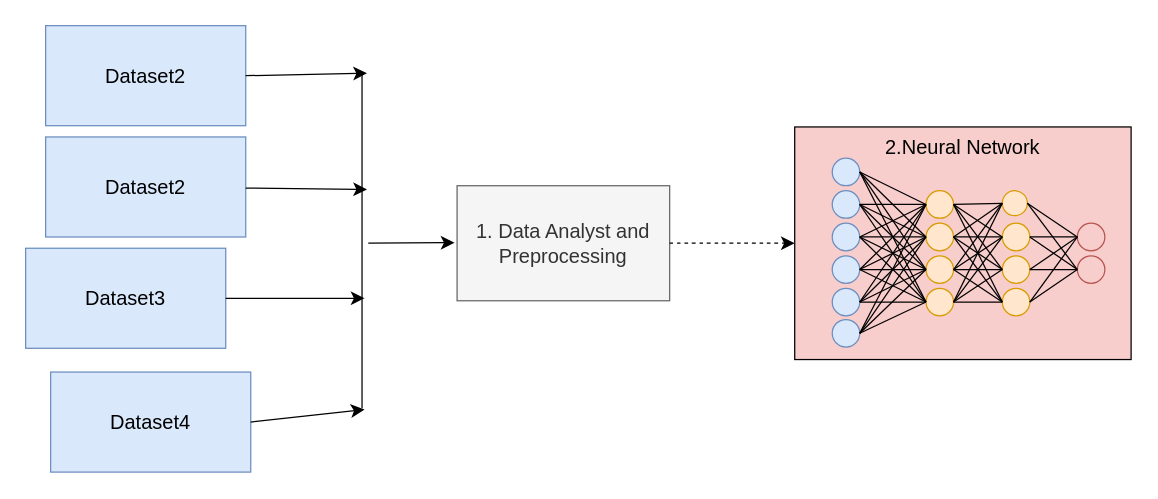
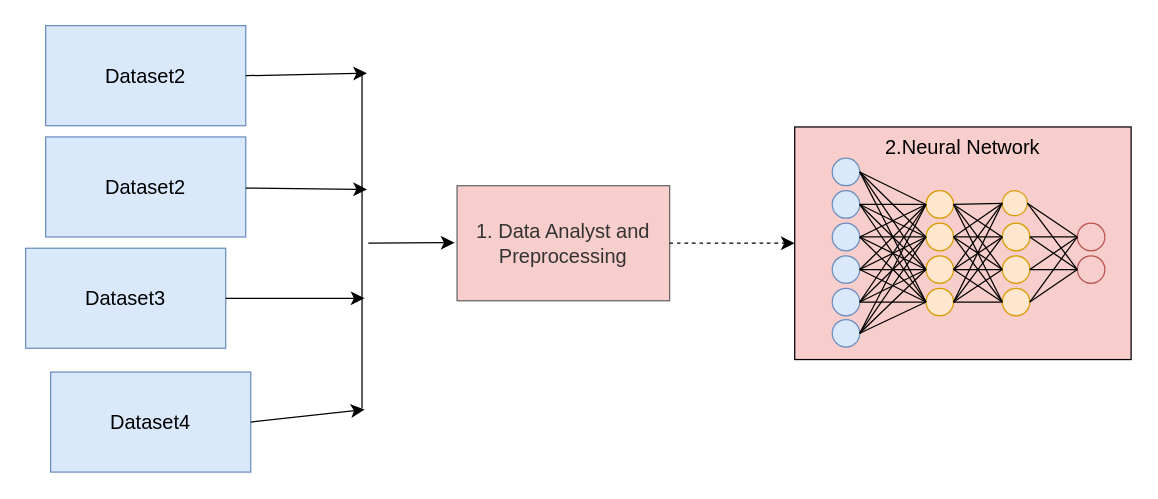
node "1. Data Analyst and Preprocessing": fillcolor #f5f5f5 -> #f8cecc
